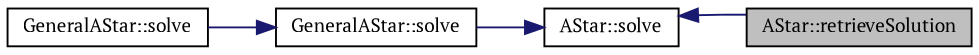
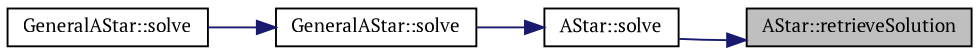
edge "AStar::retrieveSolution" -> "AStar::solve": reversed
